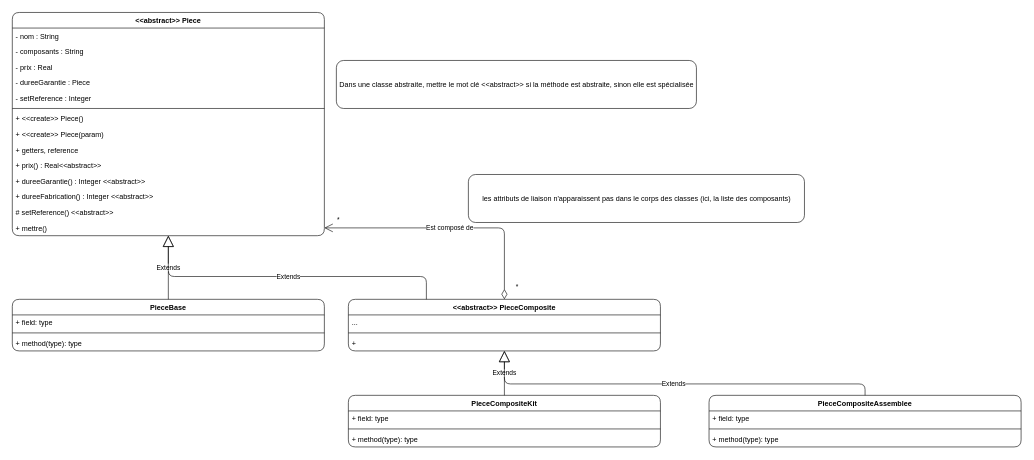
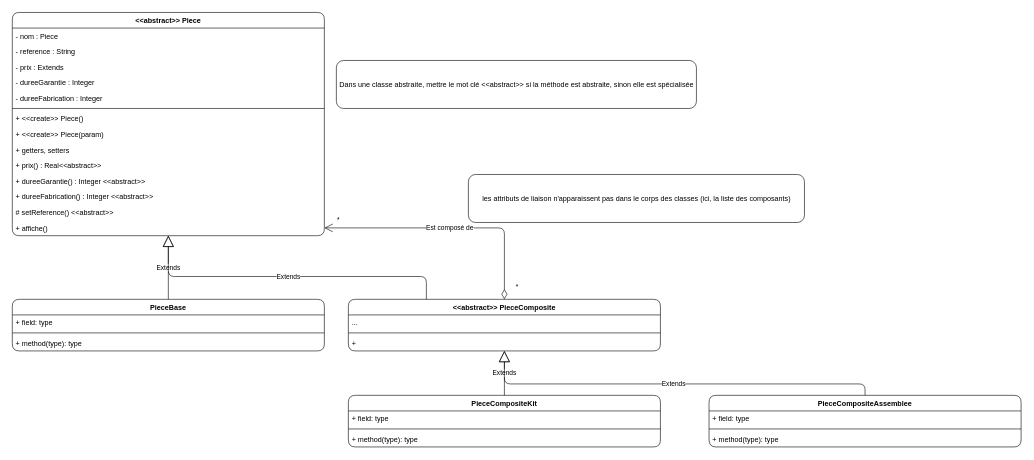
node "- nom : String": label "- nom : String" -> "- nom : Piece"
node "- composants : String": label "- composants : String" -> "- reference : String"
node "- prix : Real": label "- prix : Real" -> "- prix : Extends"
node "- dureeGarantie : Piece": label "- dureeGarantie : Piece" -> "- dureeGarantie : Integer"
node "- setReference : Integer": label "- setReference : Integer" -> "- dureeFabrication : Integer"
node "+ getters, reference": label "+ getters, reference" -> "+ getters, setters"
node "+ mettre()": label "+ mettre()" -> "+ affiche()"
